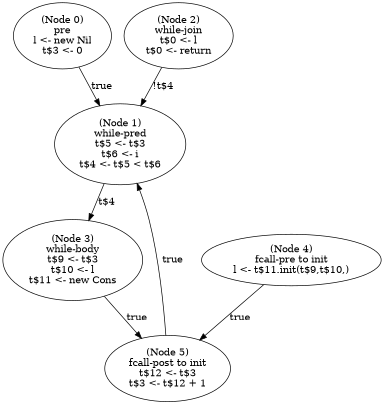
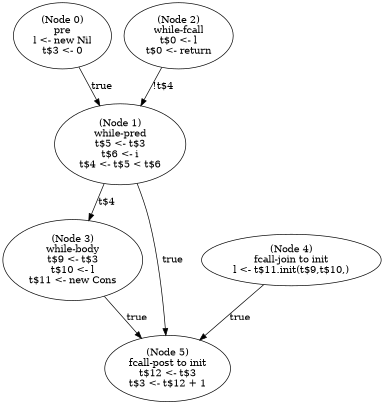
node "(Node 2) while-join t$0 <- l t$0 <- return": label "(Node 2) while-join t$0 <- l t$0 <- return" -> "(Node 2) while-fcall t$0 <- l t$0 <- return"
node "(Node 4) fcall-pre to init l <- t$11.init(t$9,t$10,)": label "(Node 4) fcall-pre to init l <- t$11.init(t$9,t$10,)" -> "(Node 4) fcall-join to init l <- t$11.init(t$9,t$10,)"
edge "(Node 5) fcall-post to init t$12 <- t$3 t$3 <- t$12 + 1" -> "(Node 1) while-pred t$5 <- t$3 t$6 <- i t$4 <- t$5 < t$6": reversed
